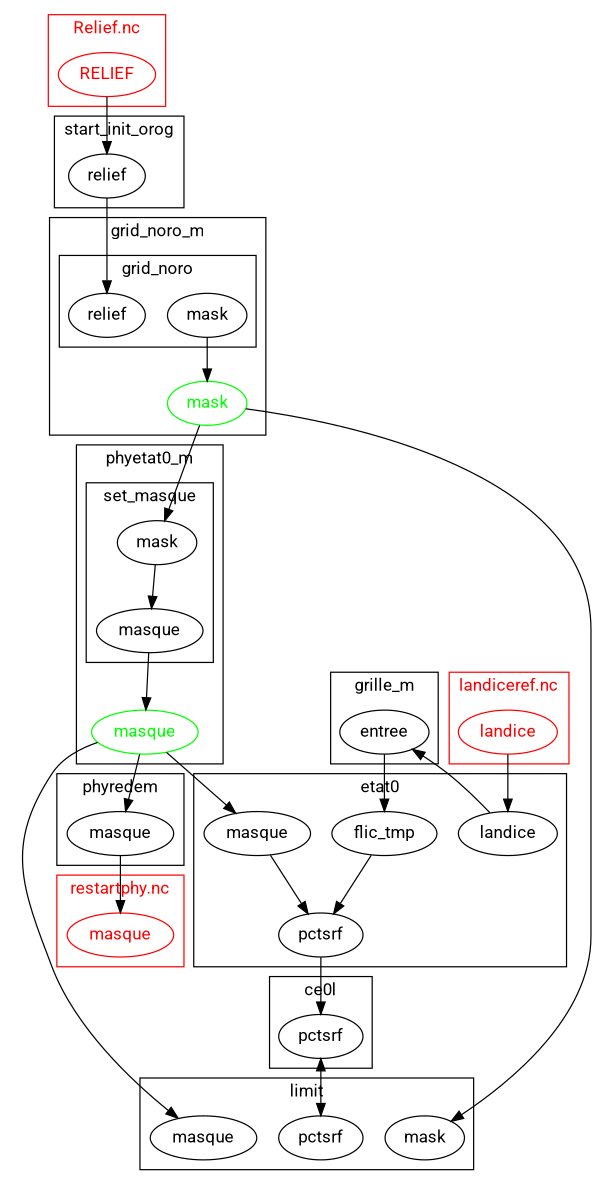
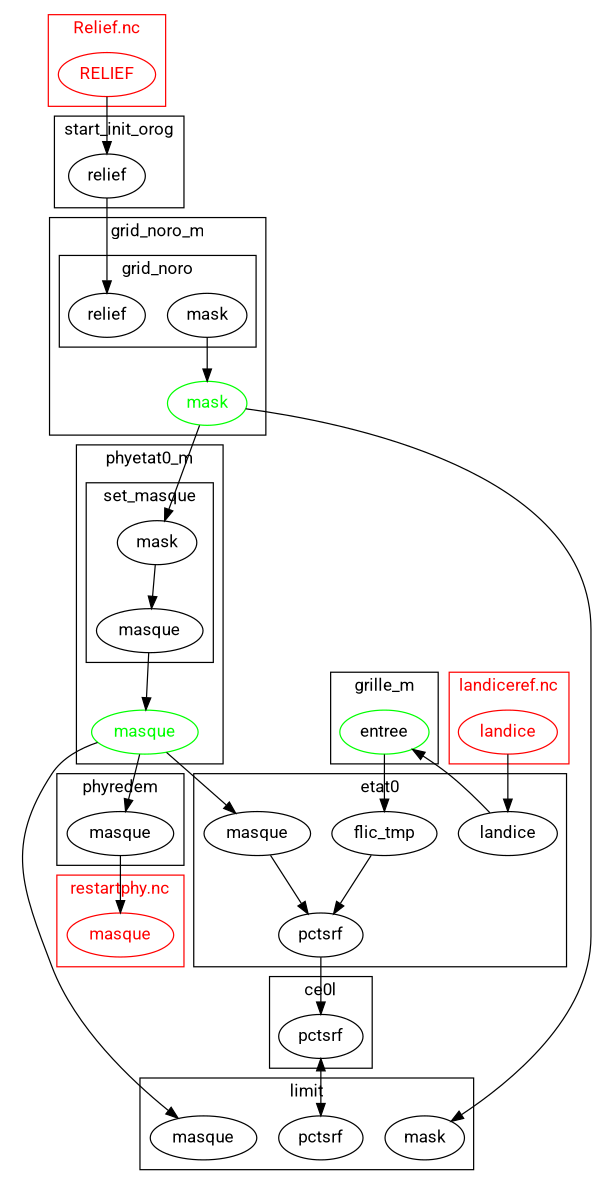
node "entree": color black -> green
